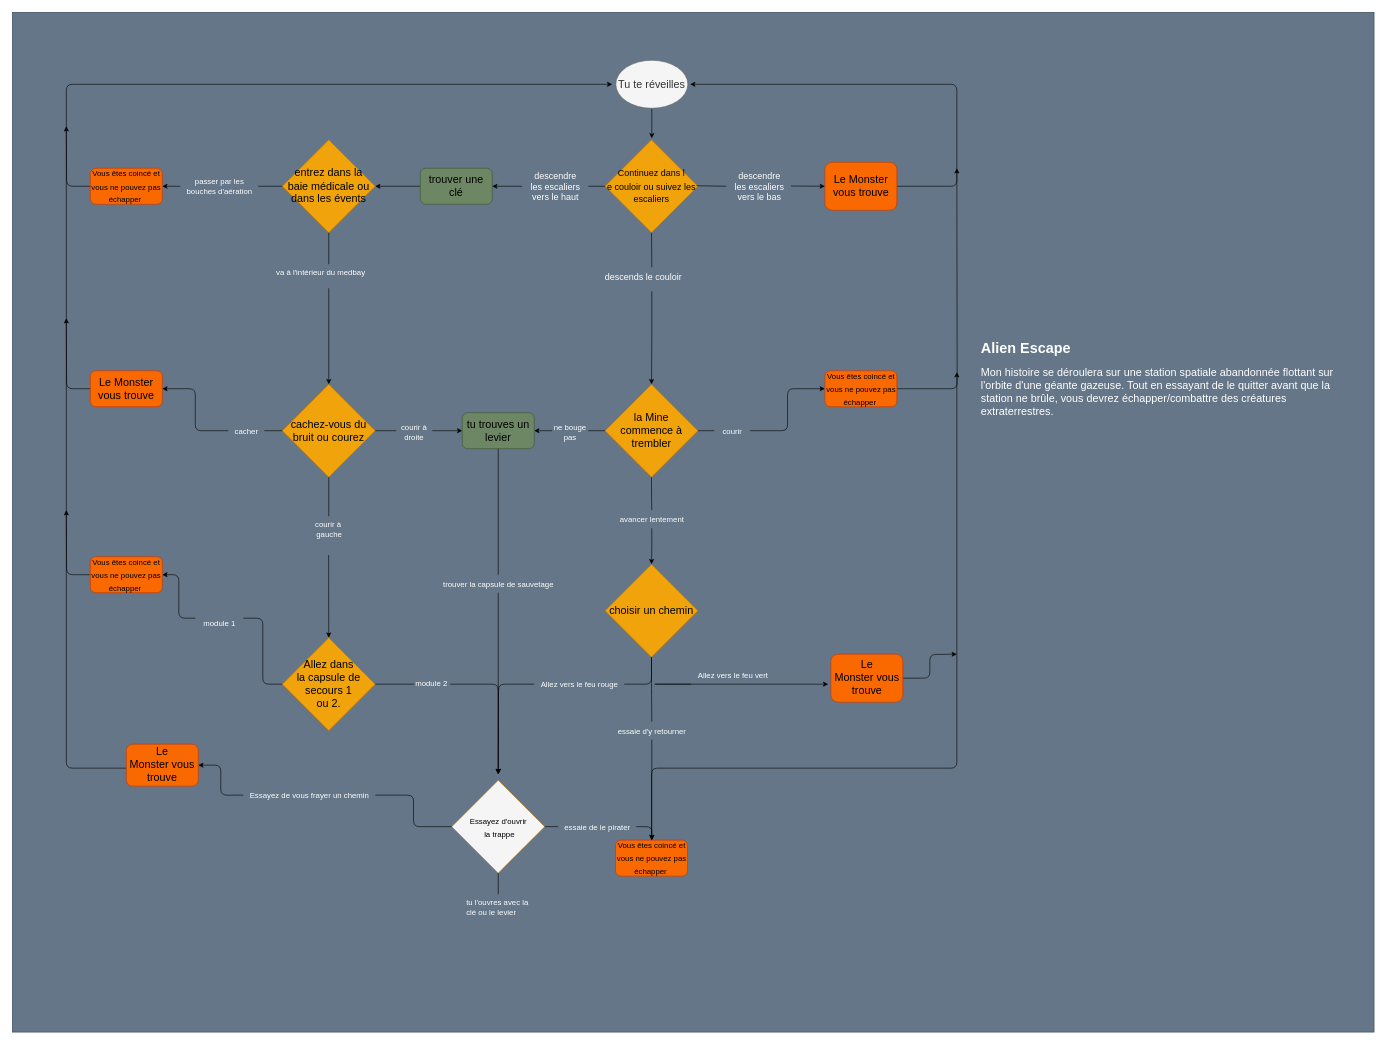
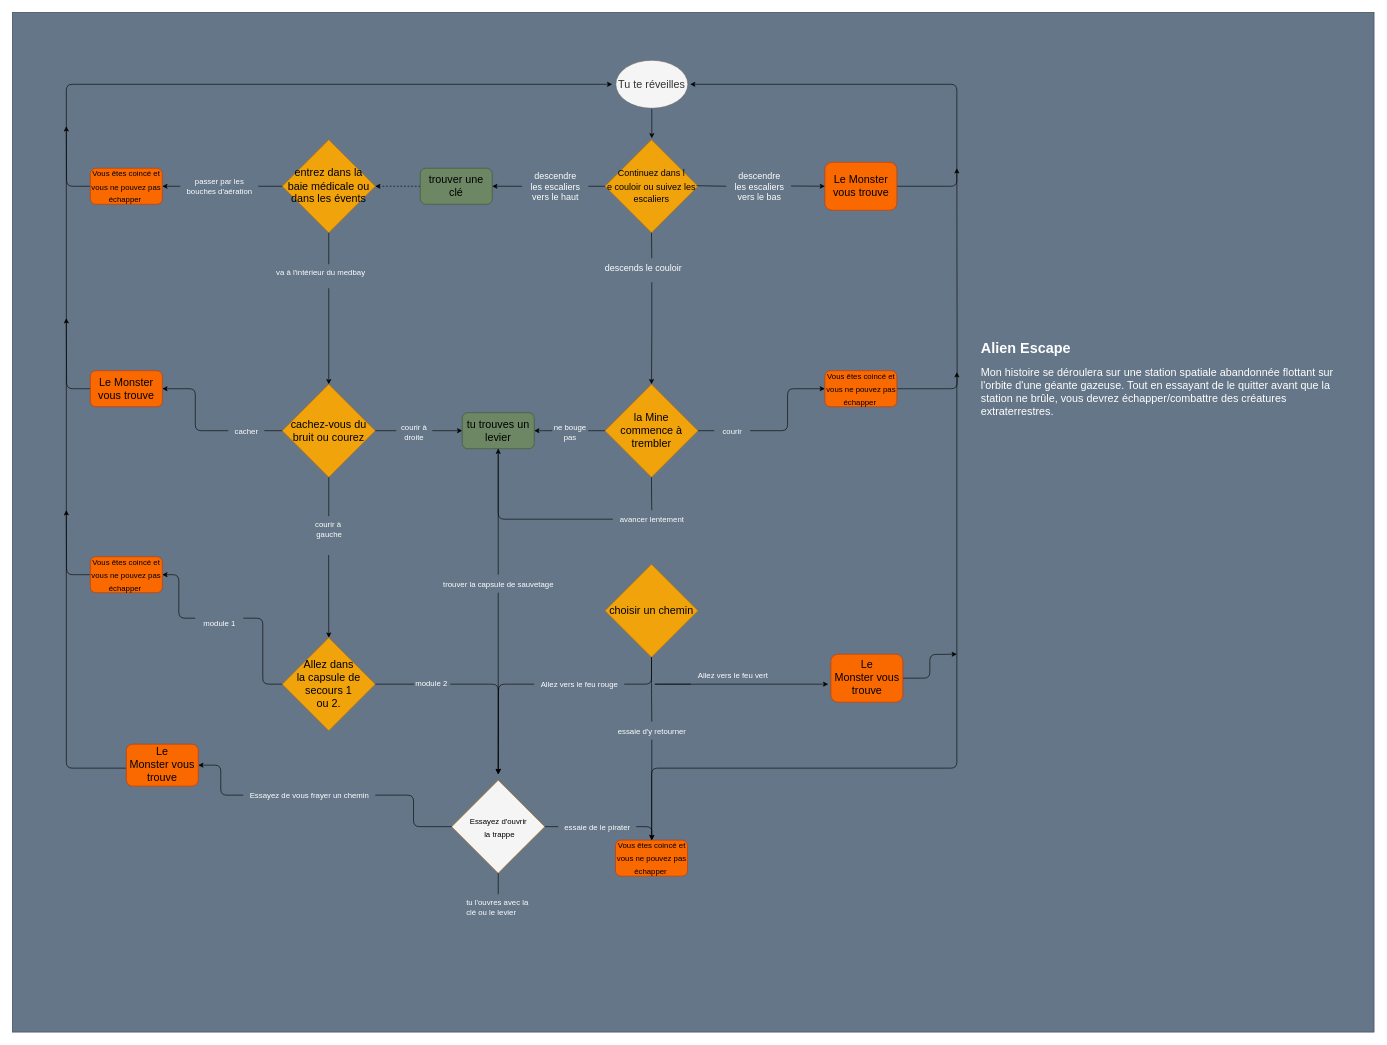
edge "trouver une clé" -> "entrez dans la baie médicale ou dans les évents": style solid -> dashed
node "descends le couloir": moved (652, 279) -> (652, 270)
edge "avancer lentement" -> "choisir un chemin": now "avancer lentement" -> "tu trouves un levier"
